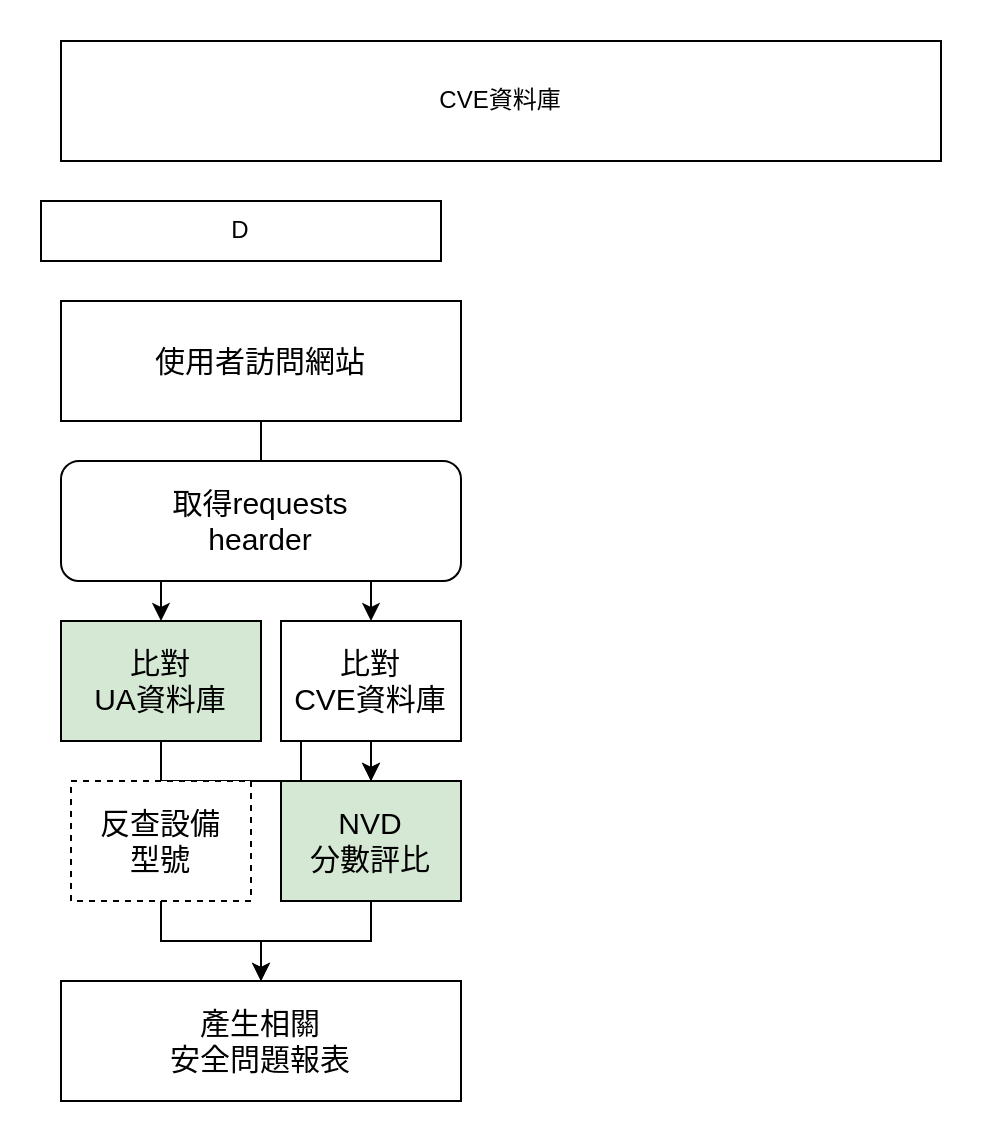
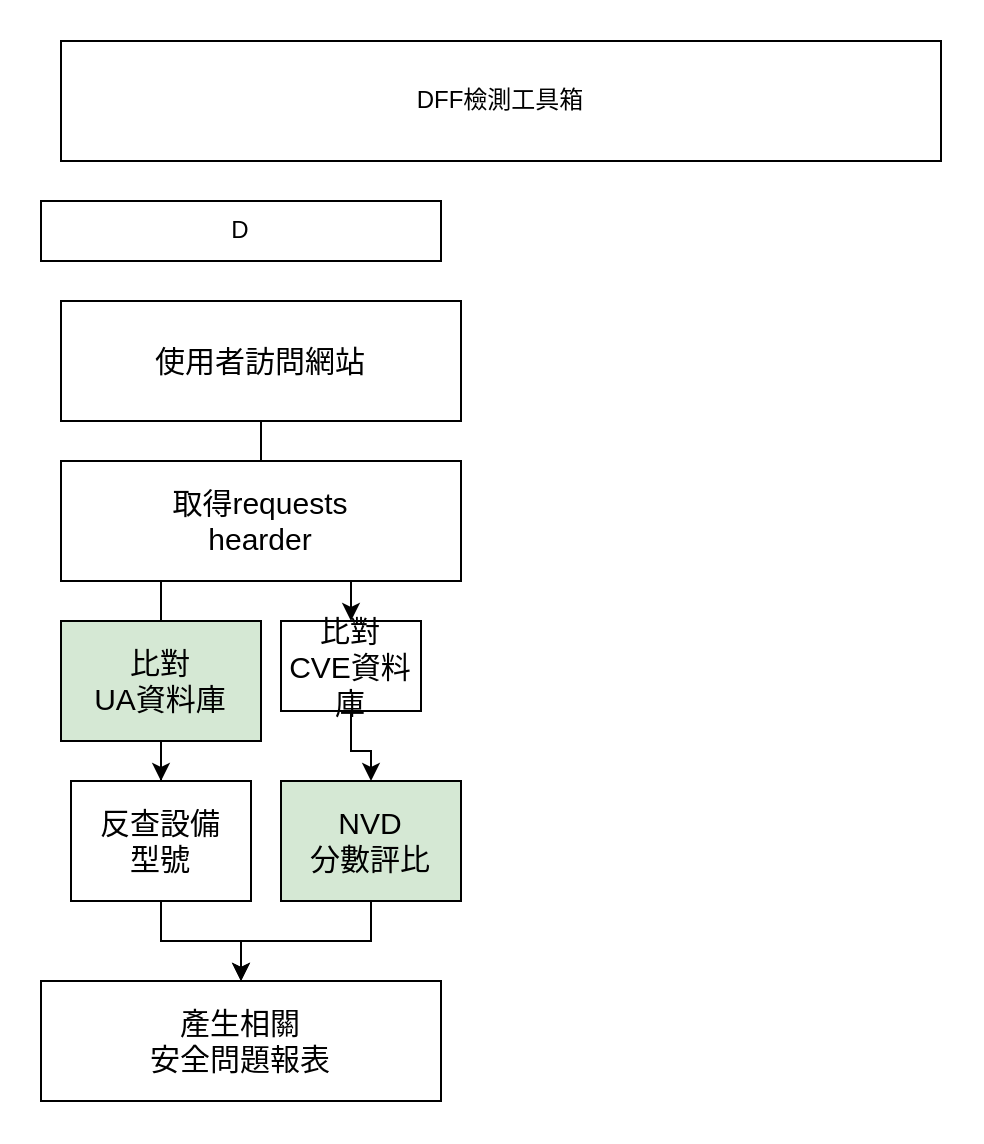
node "CVE資料庫": label "CVE資料庫" -> "DFF檢測工具箱"
node "取得requestshearder": shape rounded rectangle -> rectangle
edge "取得requestshearder" -> "比對 UA資料庫": arrowhead classic -> none
node "比對 CVE資料庫": size 180x120 -> 140x90
edge "比對 UA資料庫" -> "NVD 分數評比": now "比對 UA資料庫" -> "反查設備 型號"
node "反查設備 型號": style dashed -> solid
node "產生相關 安全問題報表": moved (261, 1041) -> (241, 1041)
